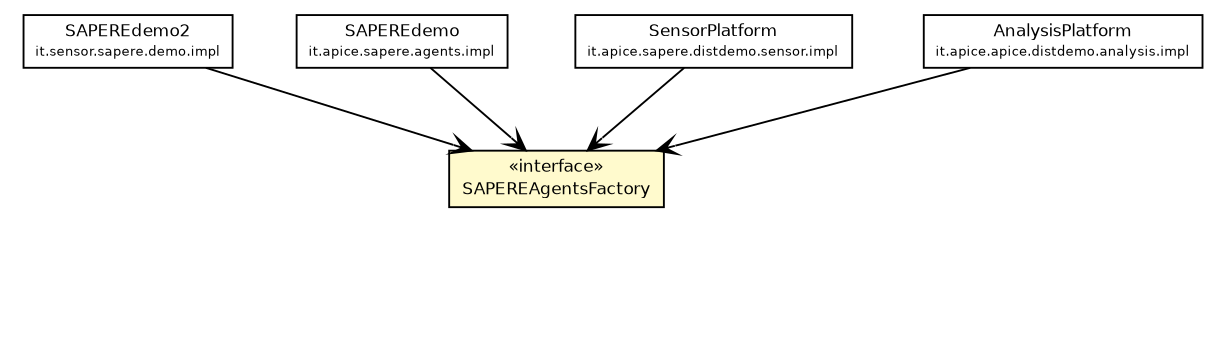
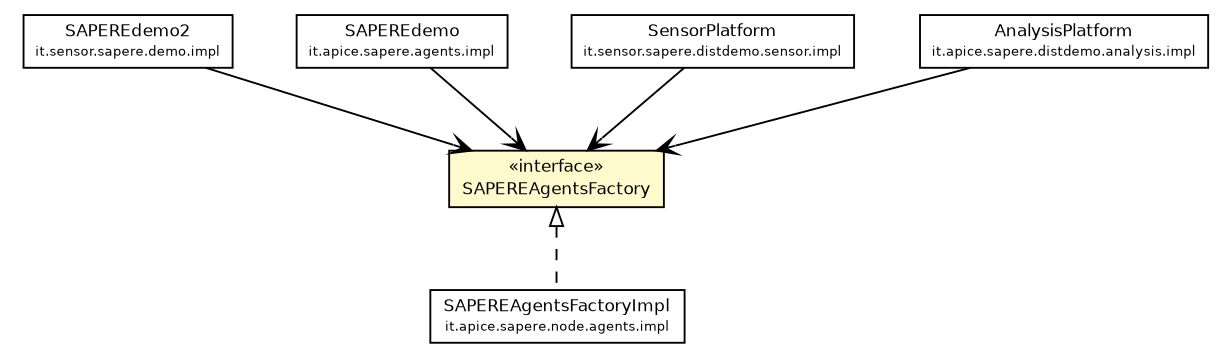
node "SensorPlatform": text "it.apice.sapere.distdemo.sensor.impl" -> "it.sensor.sapere.distdemo.sensor.impl"
node "AnalysisPlatform": text "it.apice.apice.distdemo.analysis.impl" -> "it.apice.sapere.distdemo.analysis.impl"
node "SAPEREAgentsFactoryImpl": added
